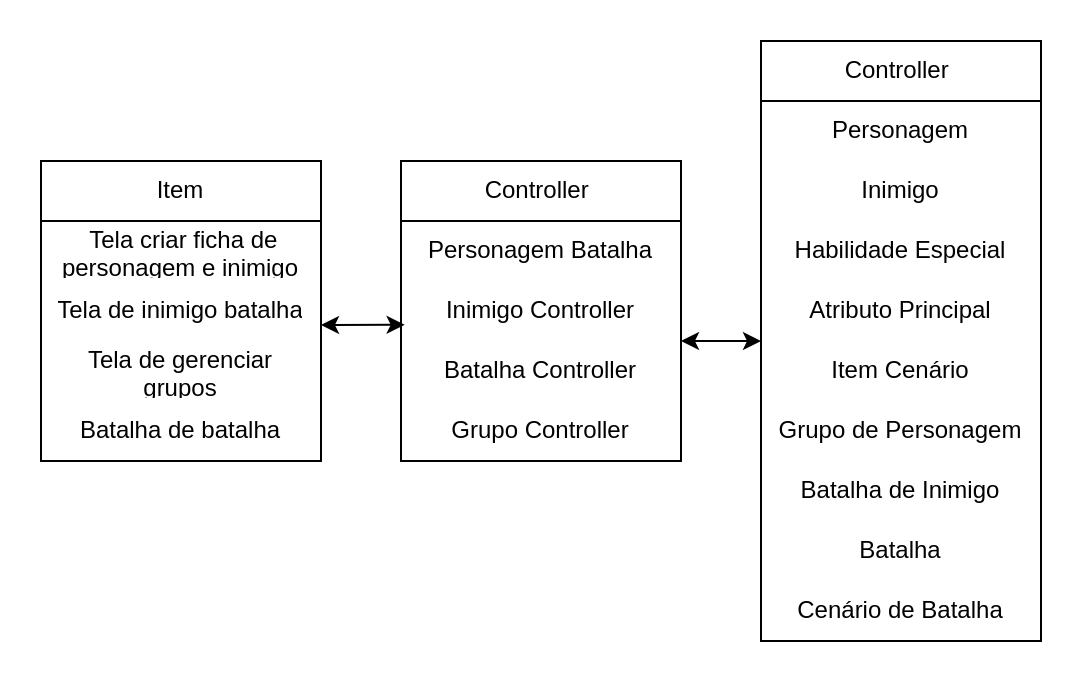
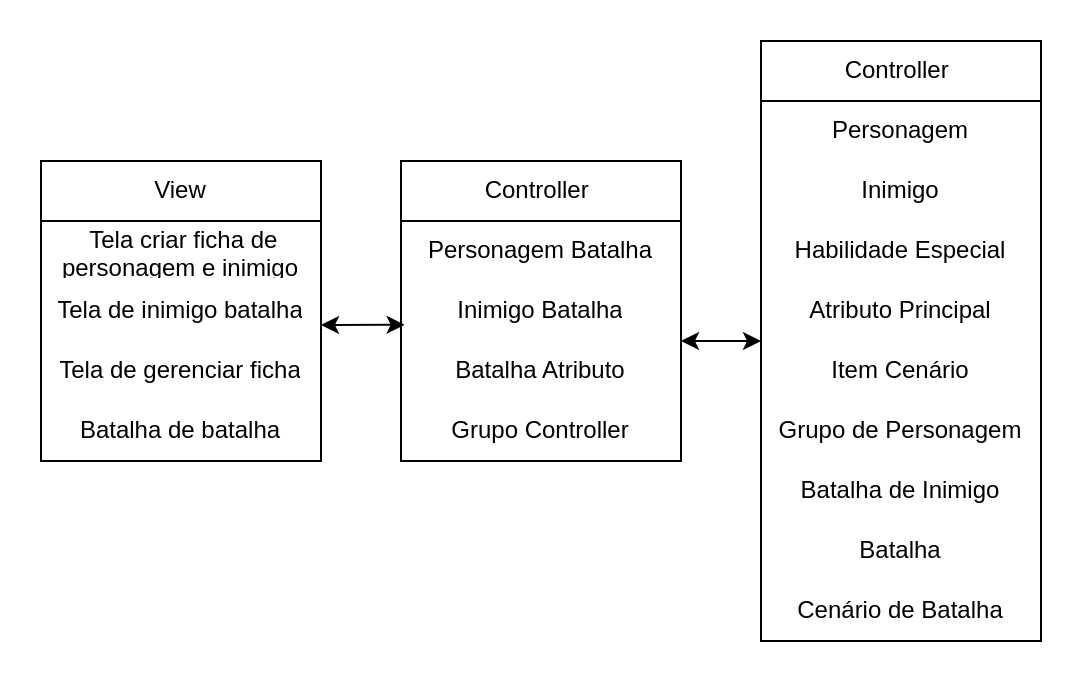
node "Item": label "Item" -> "View"
node "Inimigo Controller": label "Inimigo Controller" -> "Inimigo Batalha"
node "Tela de gerenciar grupos": label "Tela de gerenciar grupos" -> "Tela de gerenciar ficha"
node "Batalha Controller": label "Batalha Controller" -> "Batalha Atributo"
